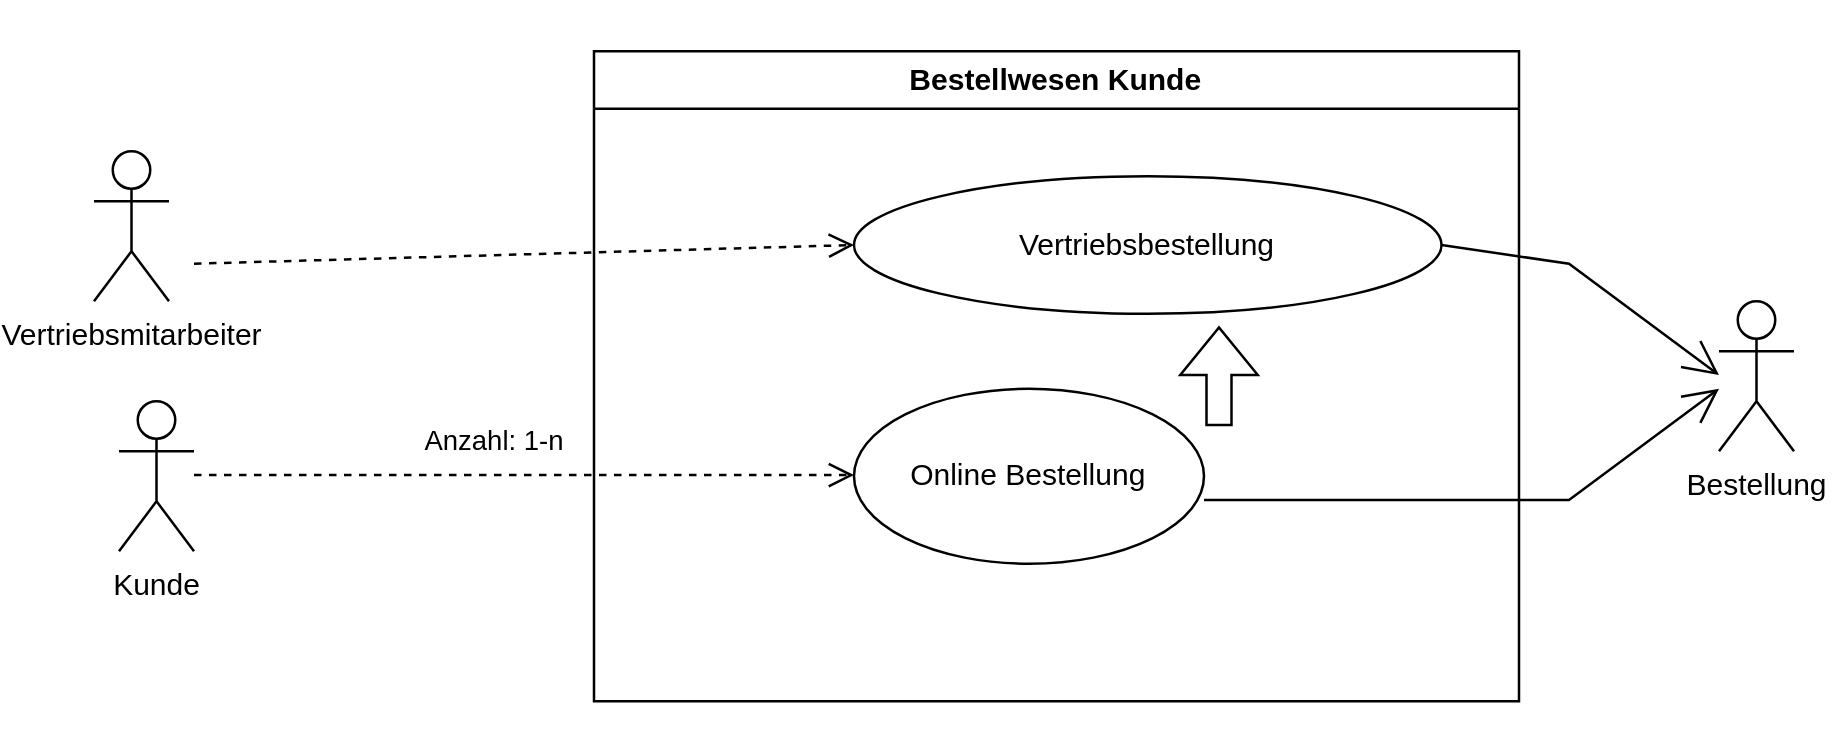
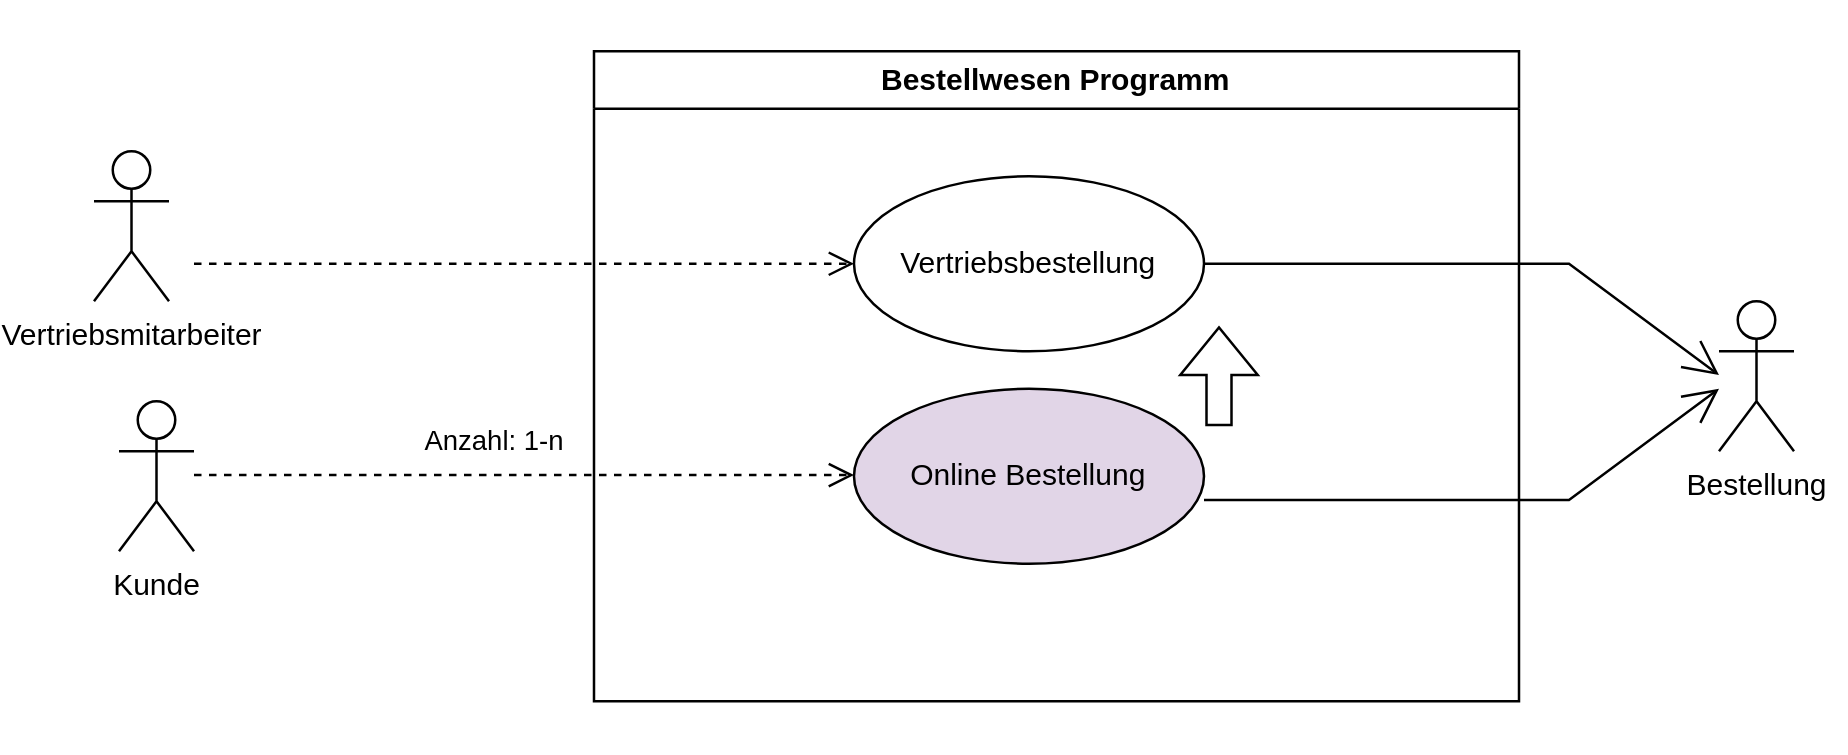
node "Bestellwesen Kunde": label "Bestellwesen Kunde" -> "Bestellwesen Programm"
node "Vertriebsbestellung": size 588x138 -> 350x175
node "Online Bestellung": fillcolor #ffffff -> #e1d5e7
